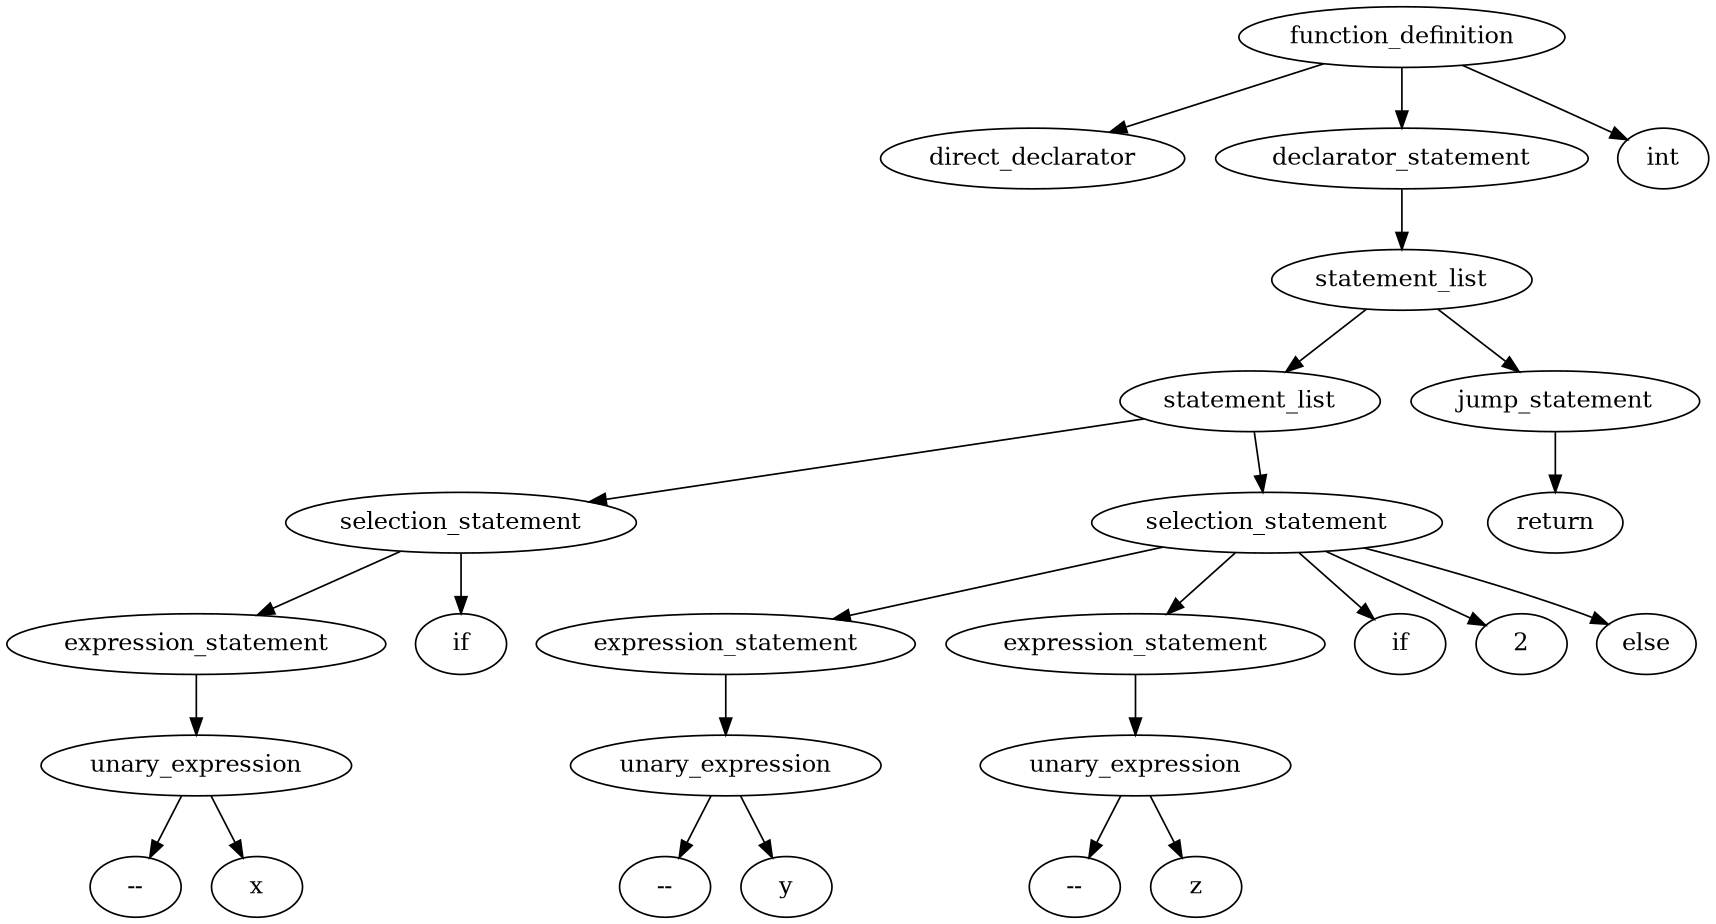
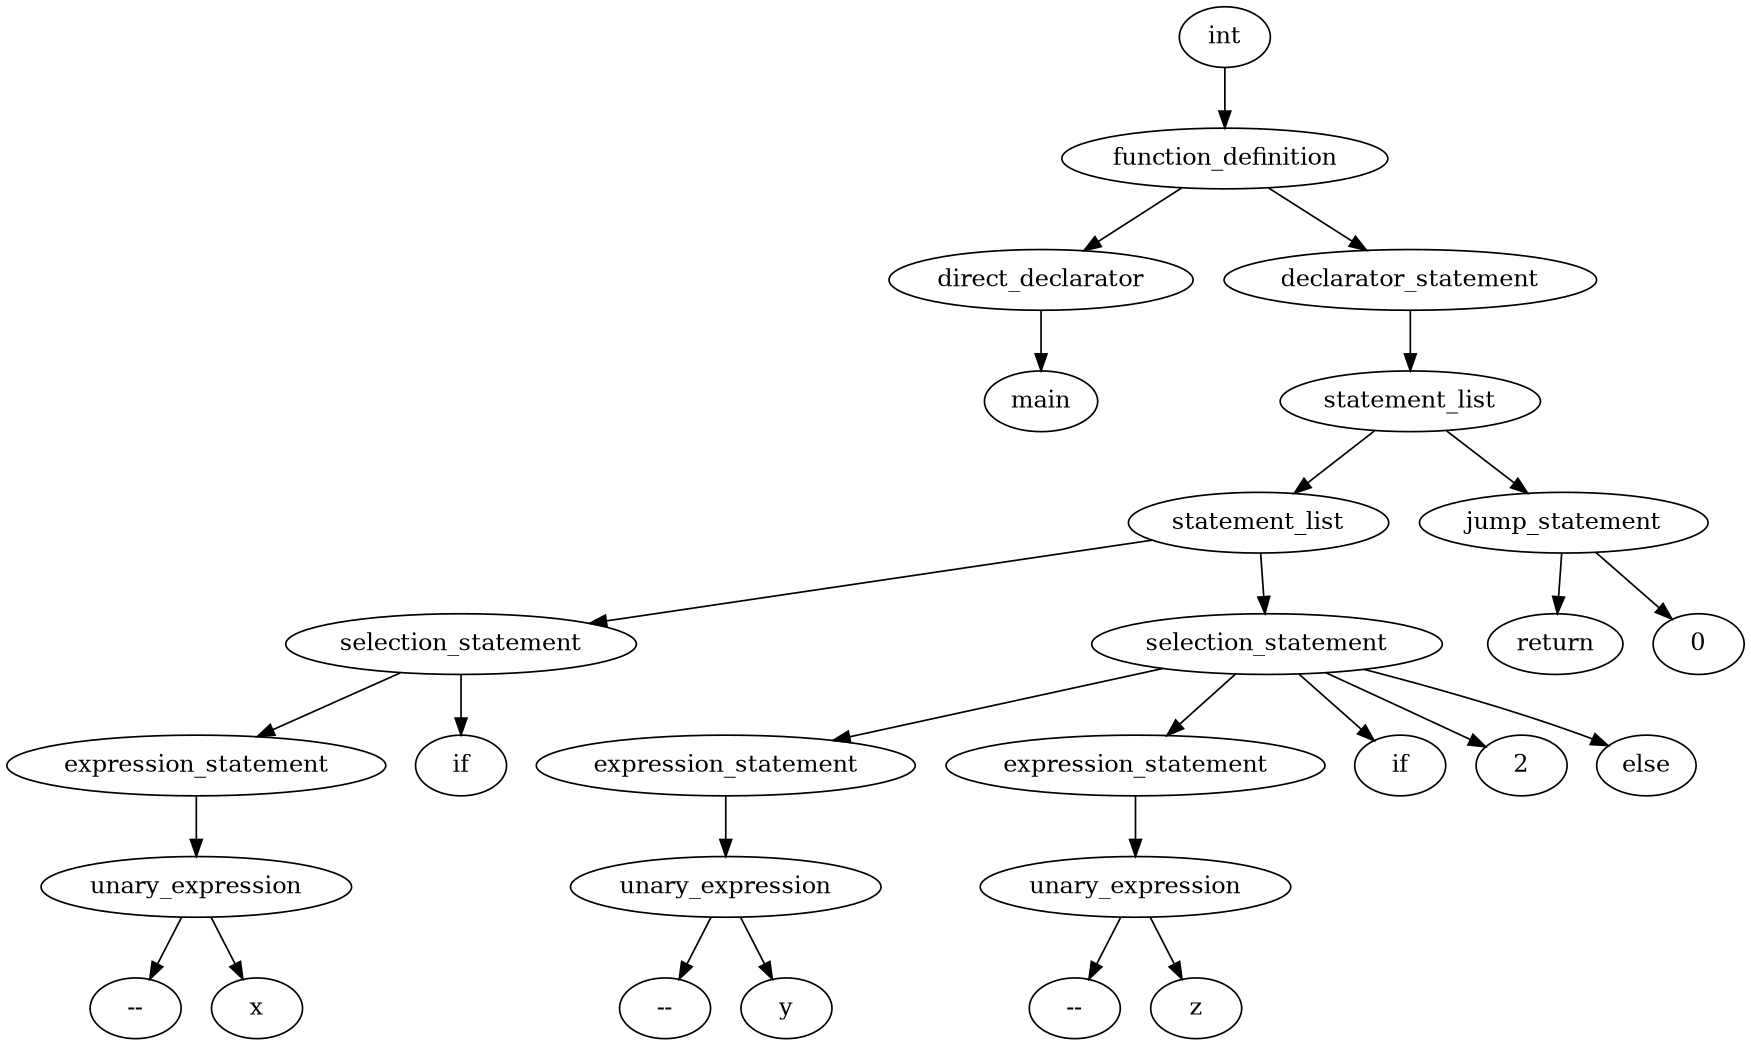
edge "function_definition" -> "int": reversed
node "main": added
node "0": added
